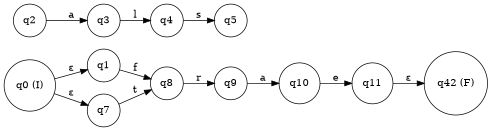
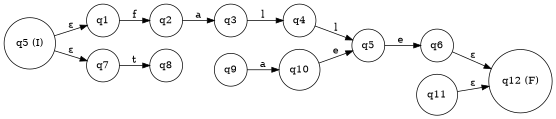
edge "q4" -> "q5": label "s" -> "l"
node "q6": added
edge "q1" -> "q8": now "q1" -> "q2"
edge "q8" -> "q9": removed, label "r"
edge "q10" -> "q11": now "q10" -> "q5"
node "q42 (F)": label "q42 (F)" -> "q12 (F)"
node "q0 (I)": label "q0 (I)" -> "q5 (I)"
